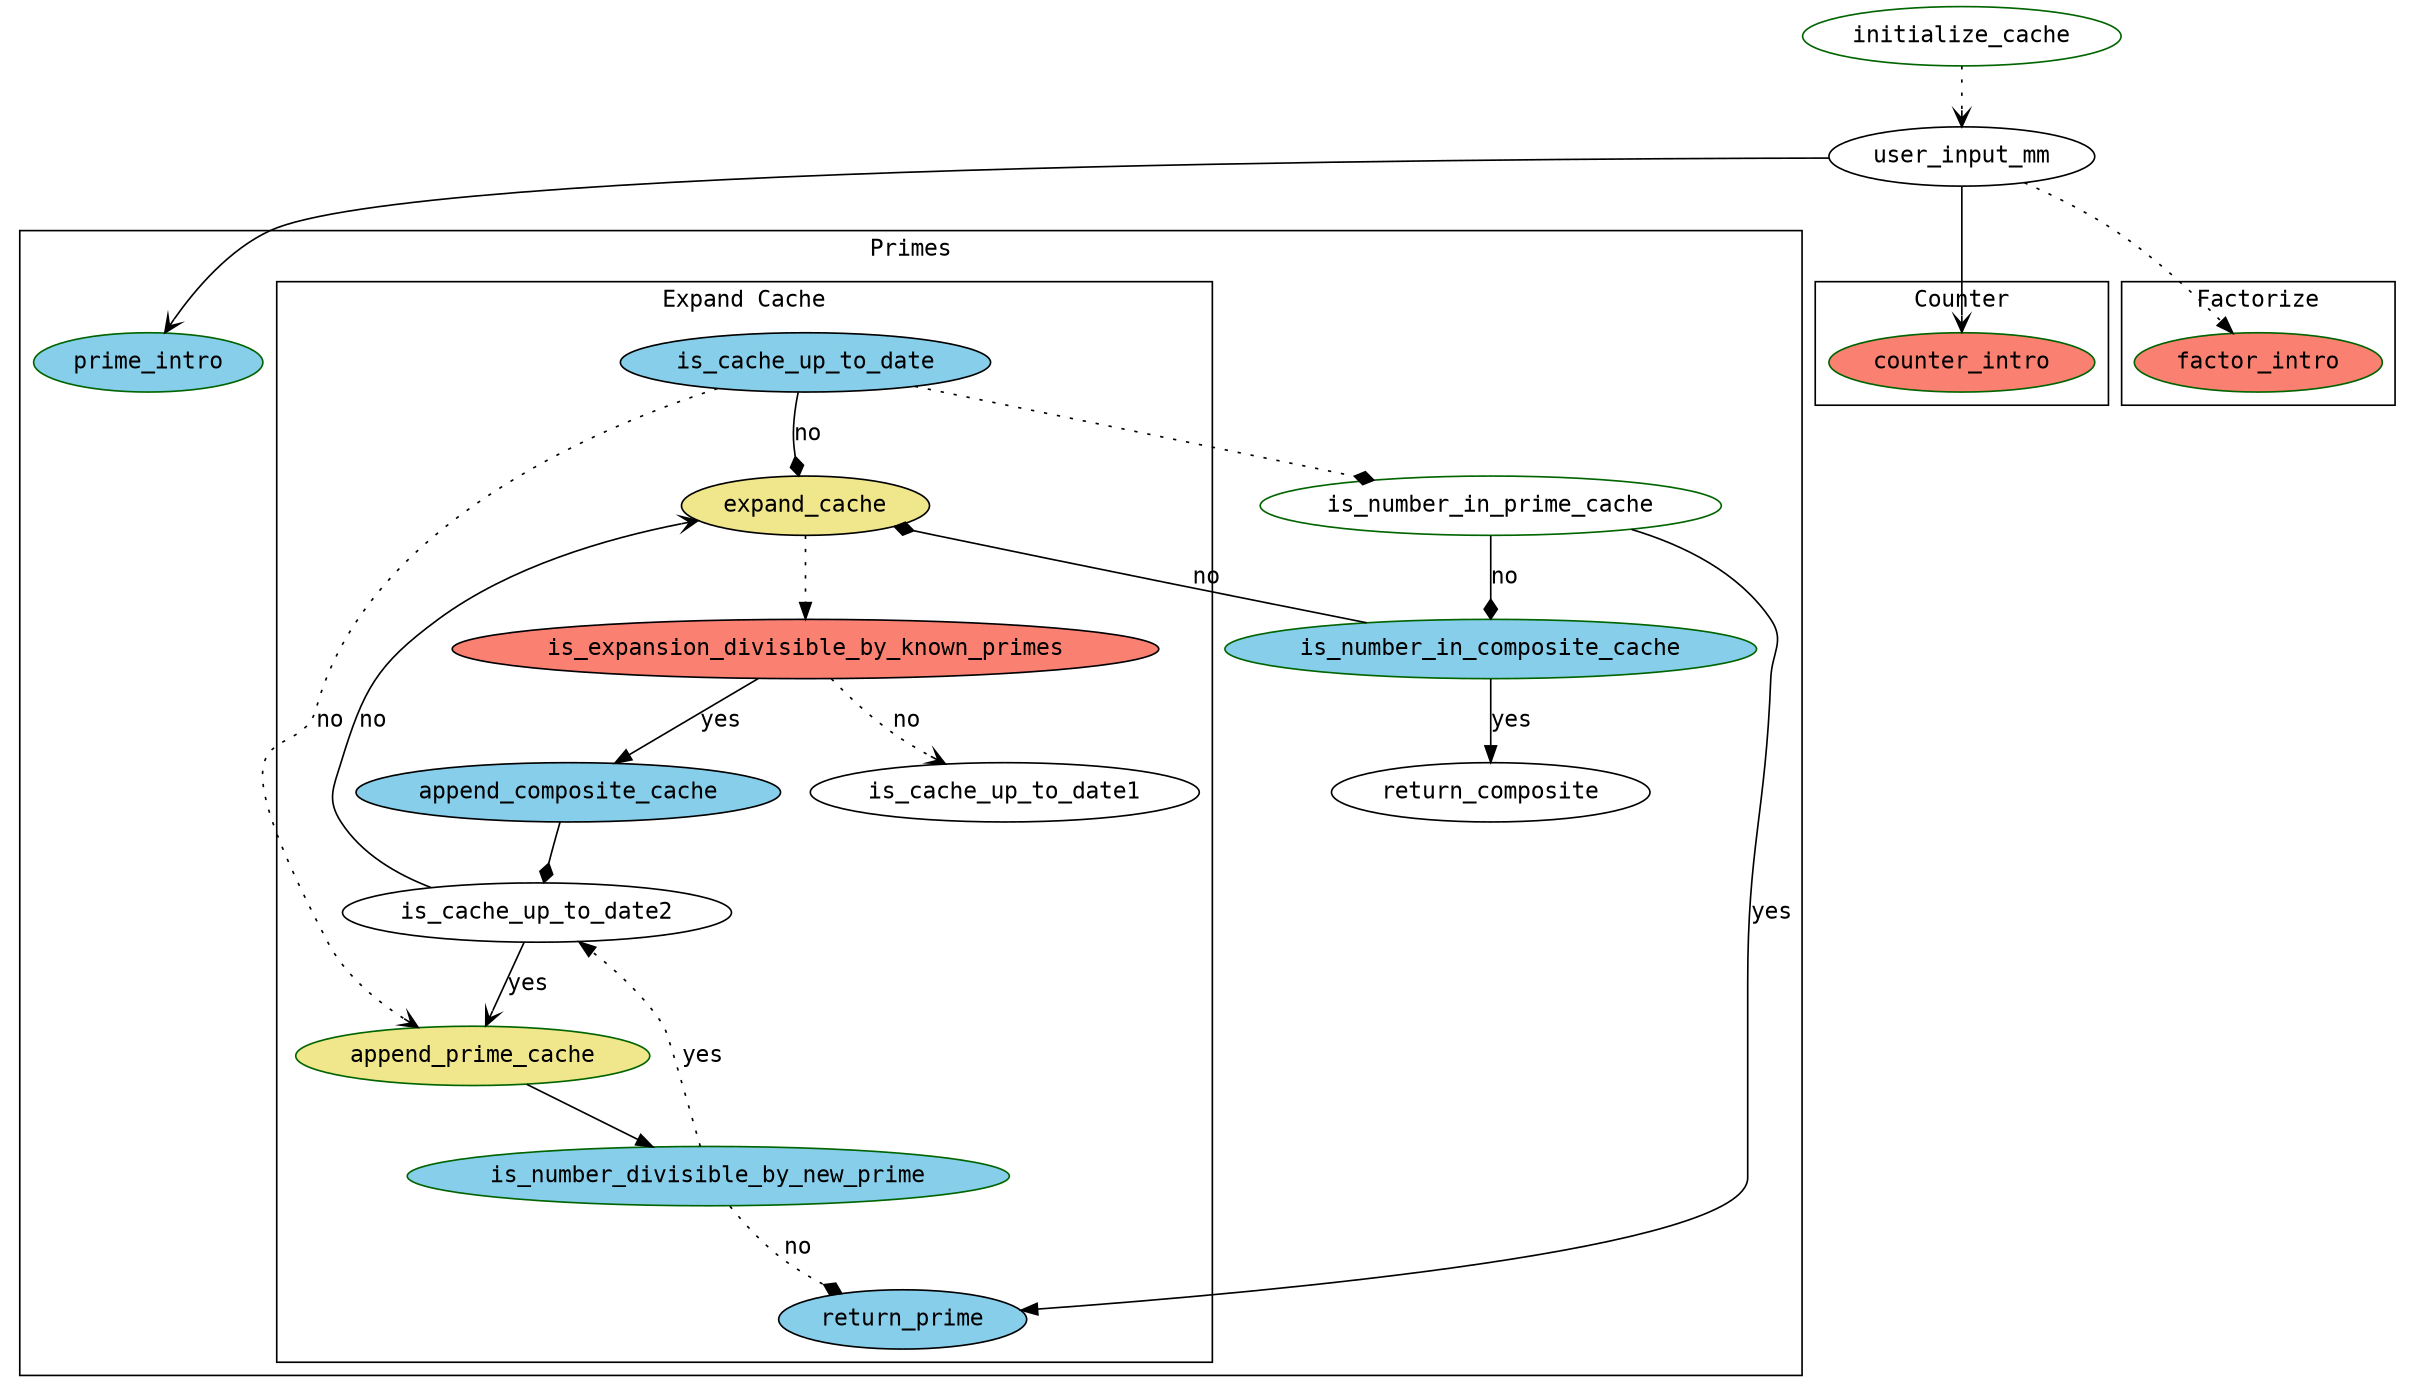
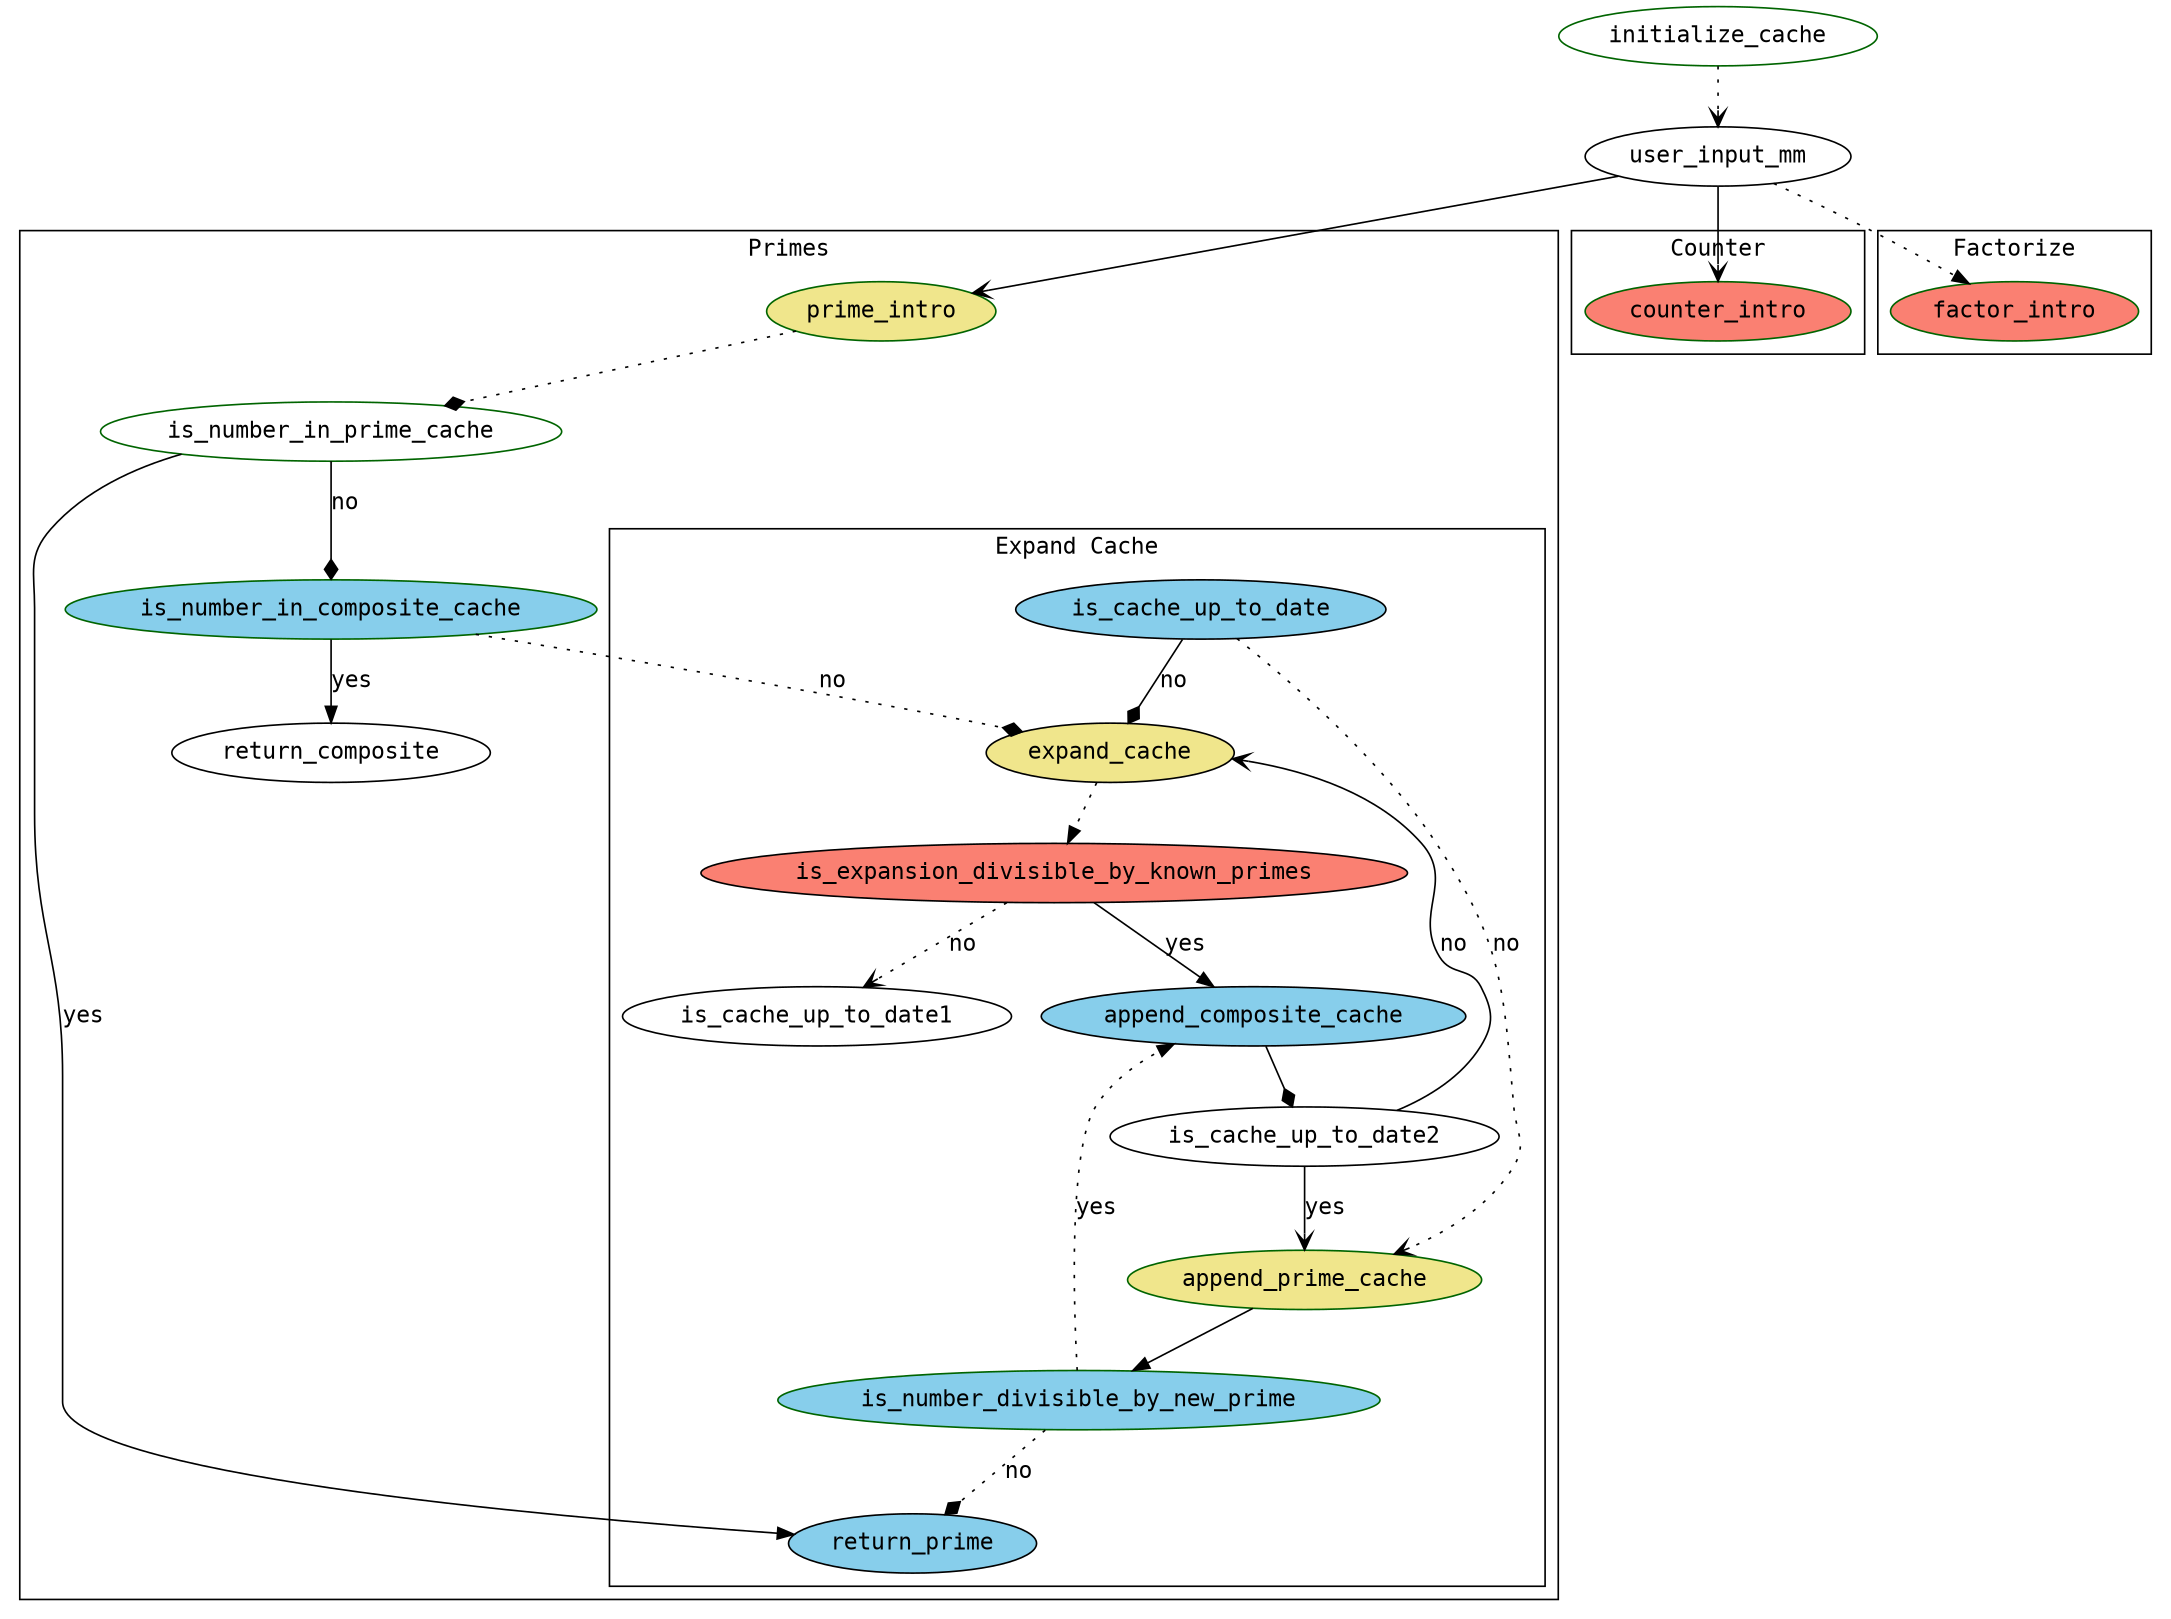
node "prime_intro": fillcolor skyblue -> khaki
edge "is_cache_up_to_date" -> "is_number_in_prime_cache": now "prime_intro" -> "is_number_in_prime_cache"
edge "is_number_in_composite_cache" -> "expand_cache": style solid -> dotted
edge "is_number_divisible_by_new_prime" -> "is_cache_up_to_date2": now "is_number_divisible_by_new_prime" -> "append_composite_cache"
